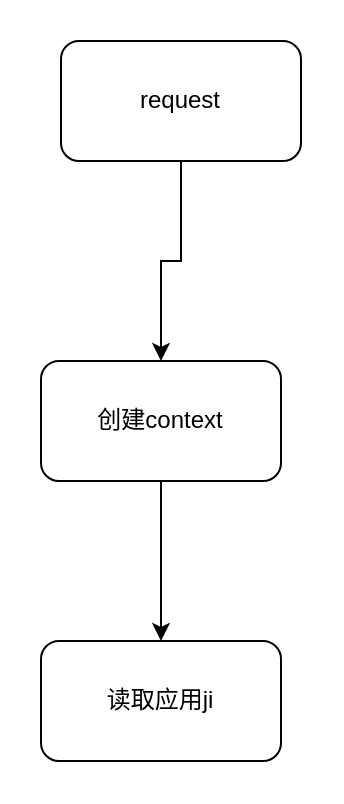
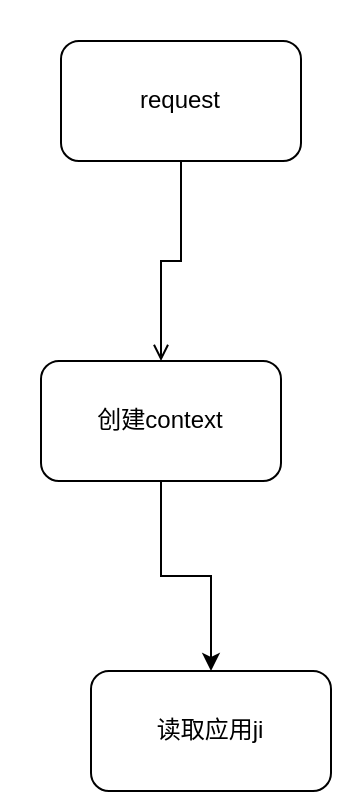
edge "request" -> "创建context": arrowhead classic -> open
node "读取应用ji": moved (161, 701) -> (211, 731)
